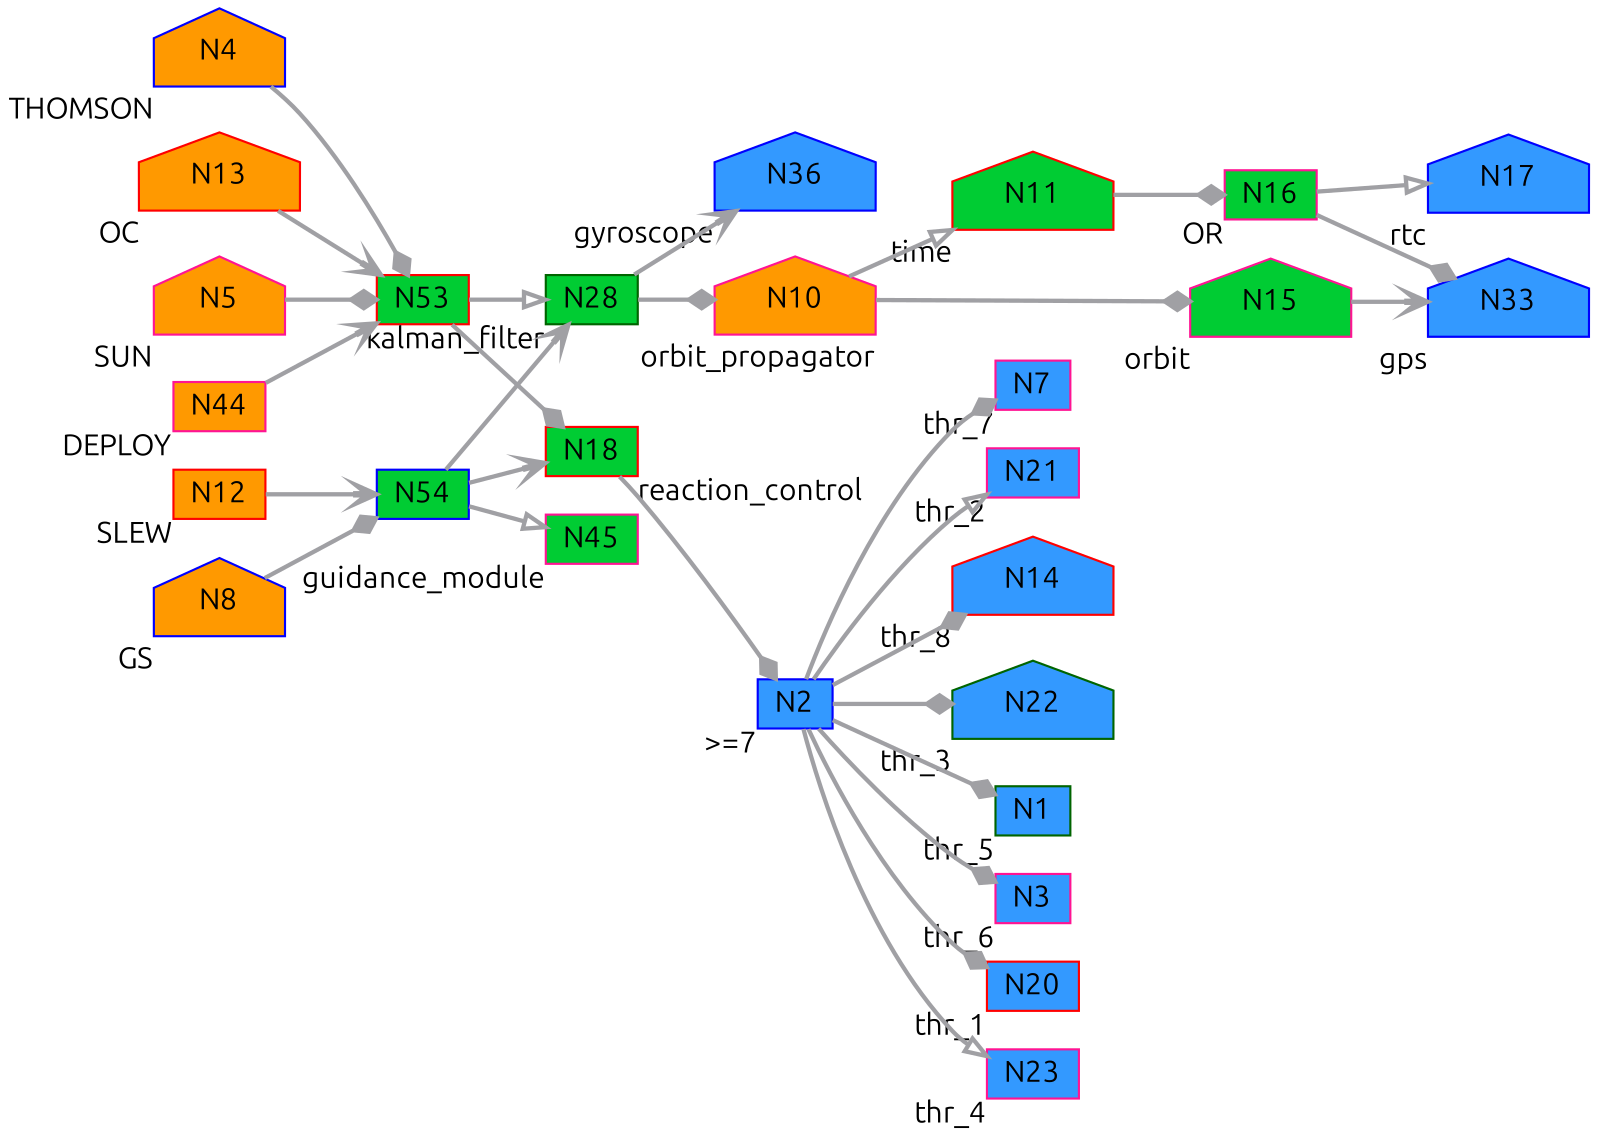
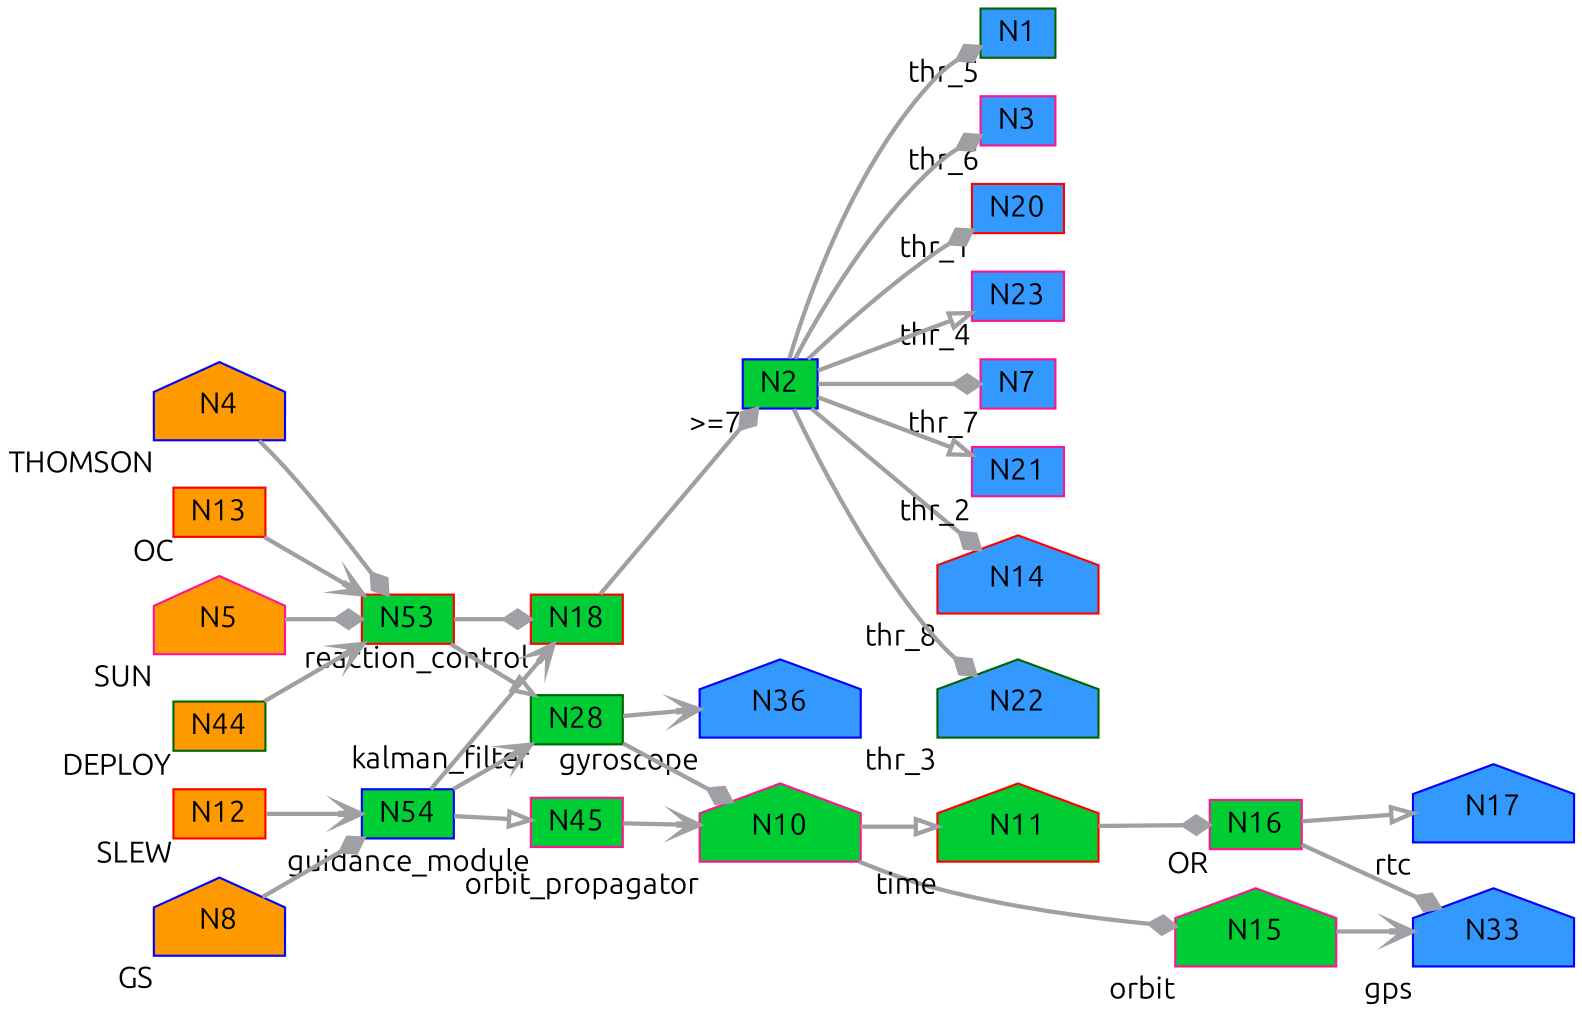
node "N13 OC": shape house -> box
node "N10 orbit_propagator": fillcolor #ff9900 -> #00cc33
node "N44 DEPLOY": color deeppink -> darkgreen
node "N2 >=7": fillcolor #3399ff -> #00cc33
edge "N45 guidance_module" -> "N10 orbit_propagator": added
